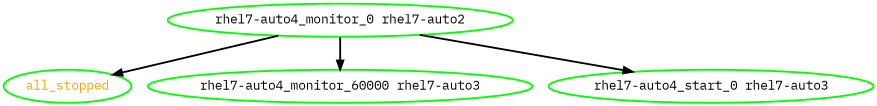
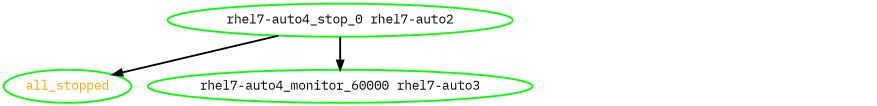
node "rhel7-auto4_monitor_0 rhel7-auto2": label "rhel7-auto4_monitor_0 rhel7-auto2" -> "rhel7-auto4_stop_0 rhel7-auto2"
node "rhel7-auto4_start_0 rhel7-auto3": removed
